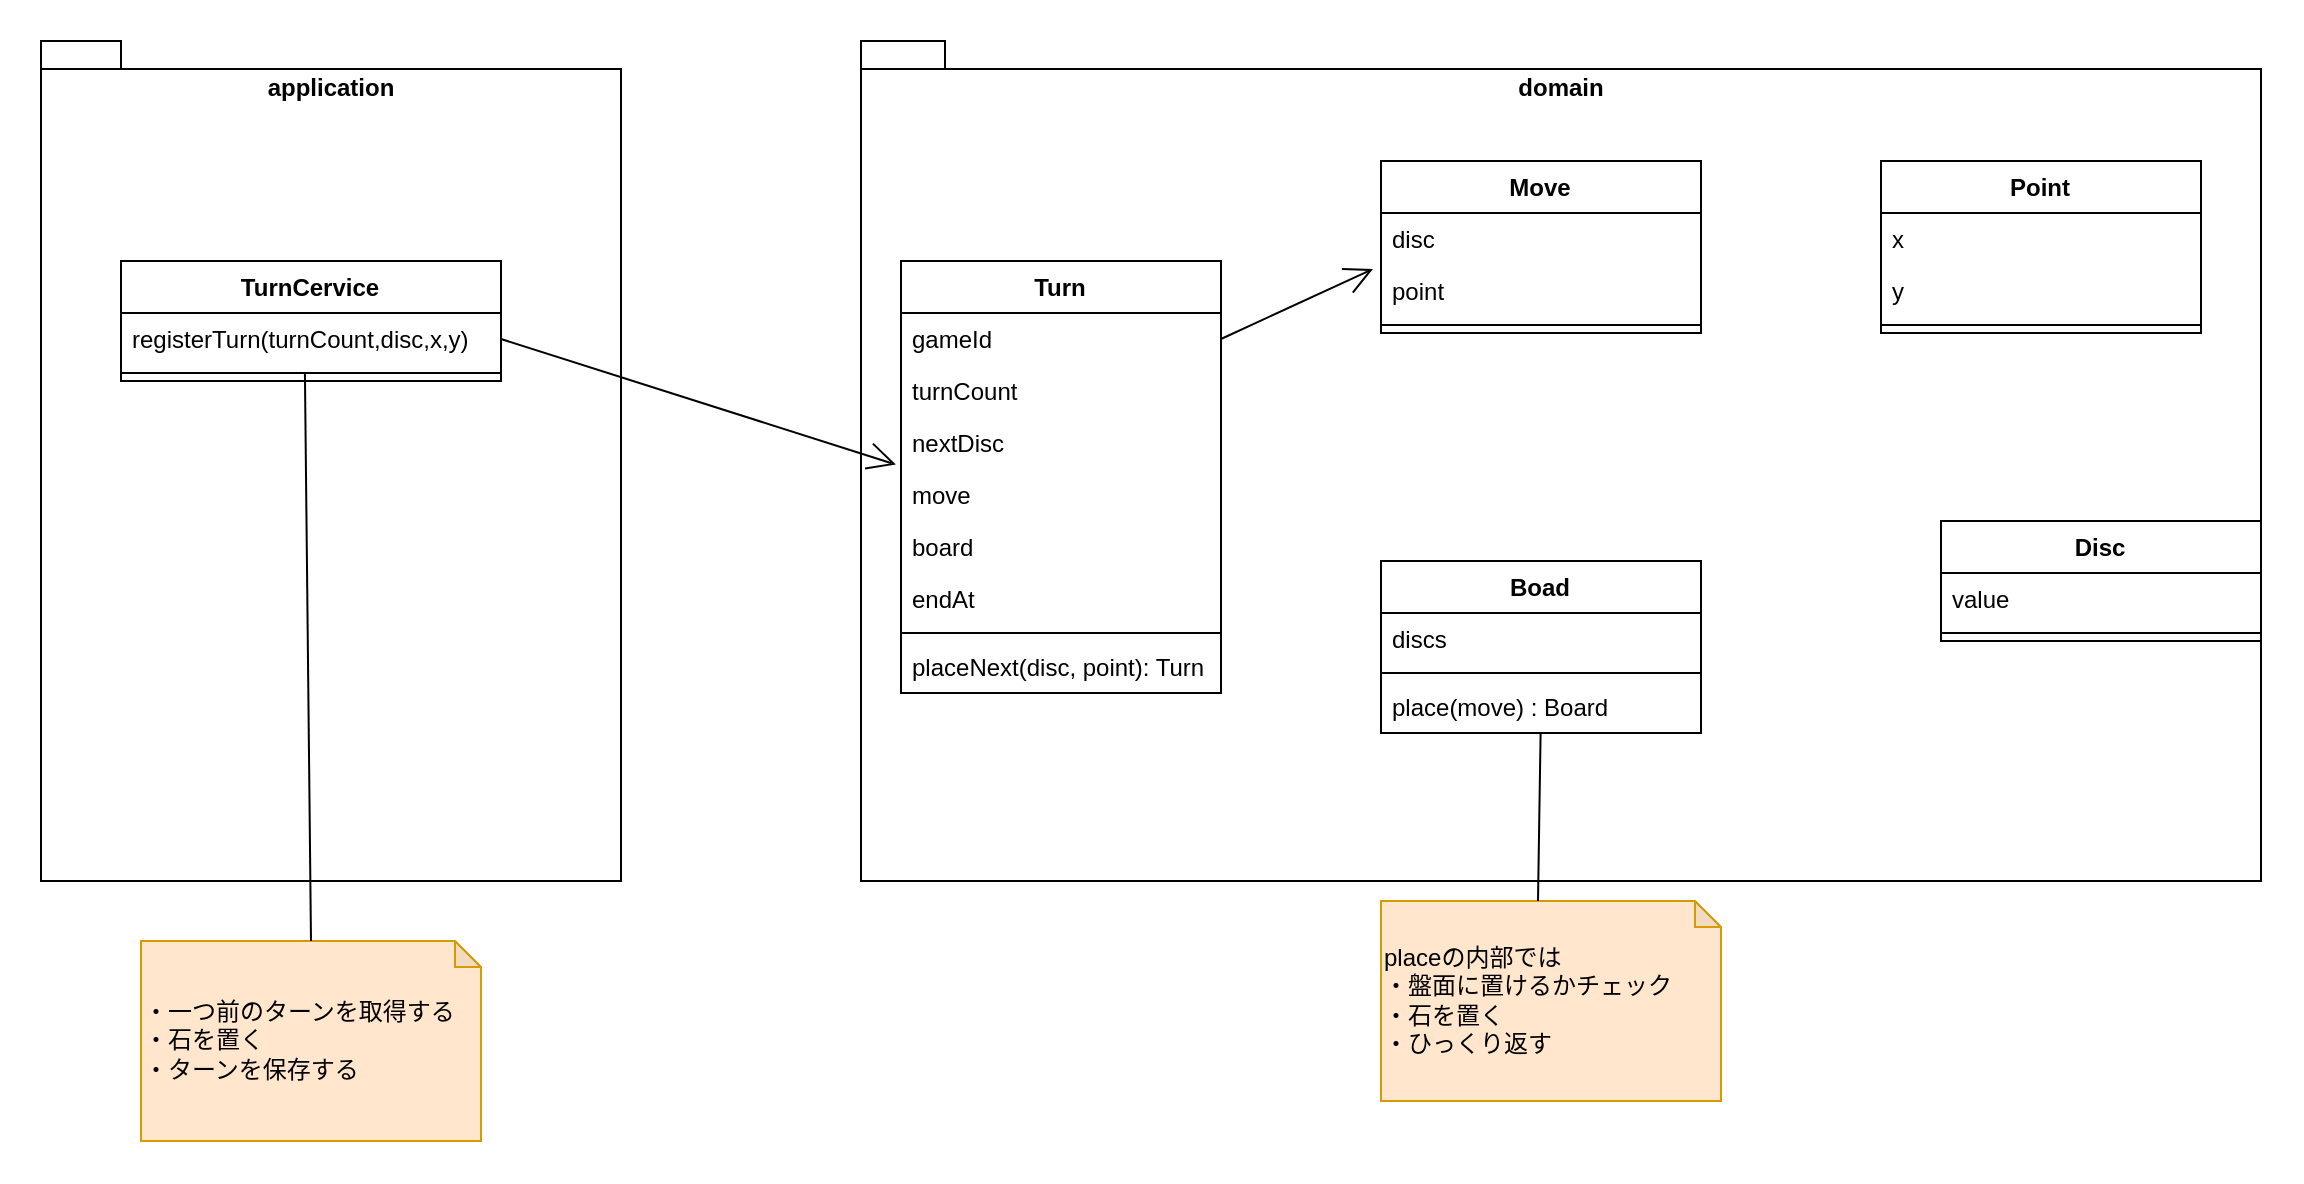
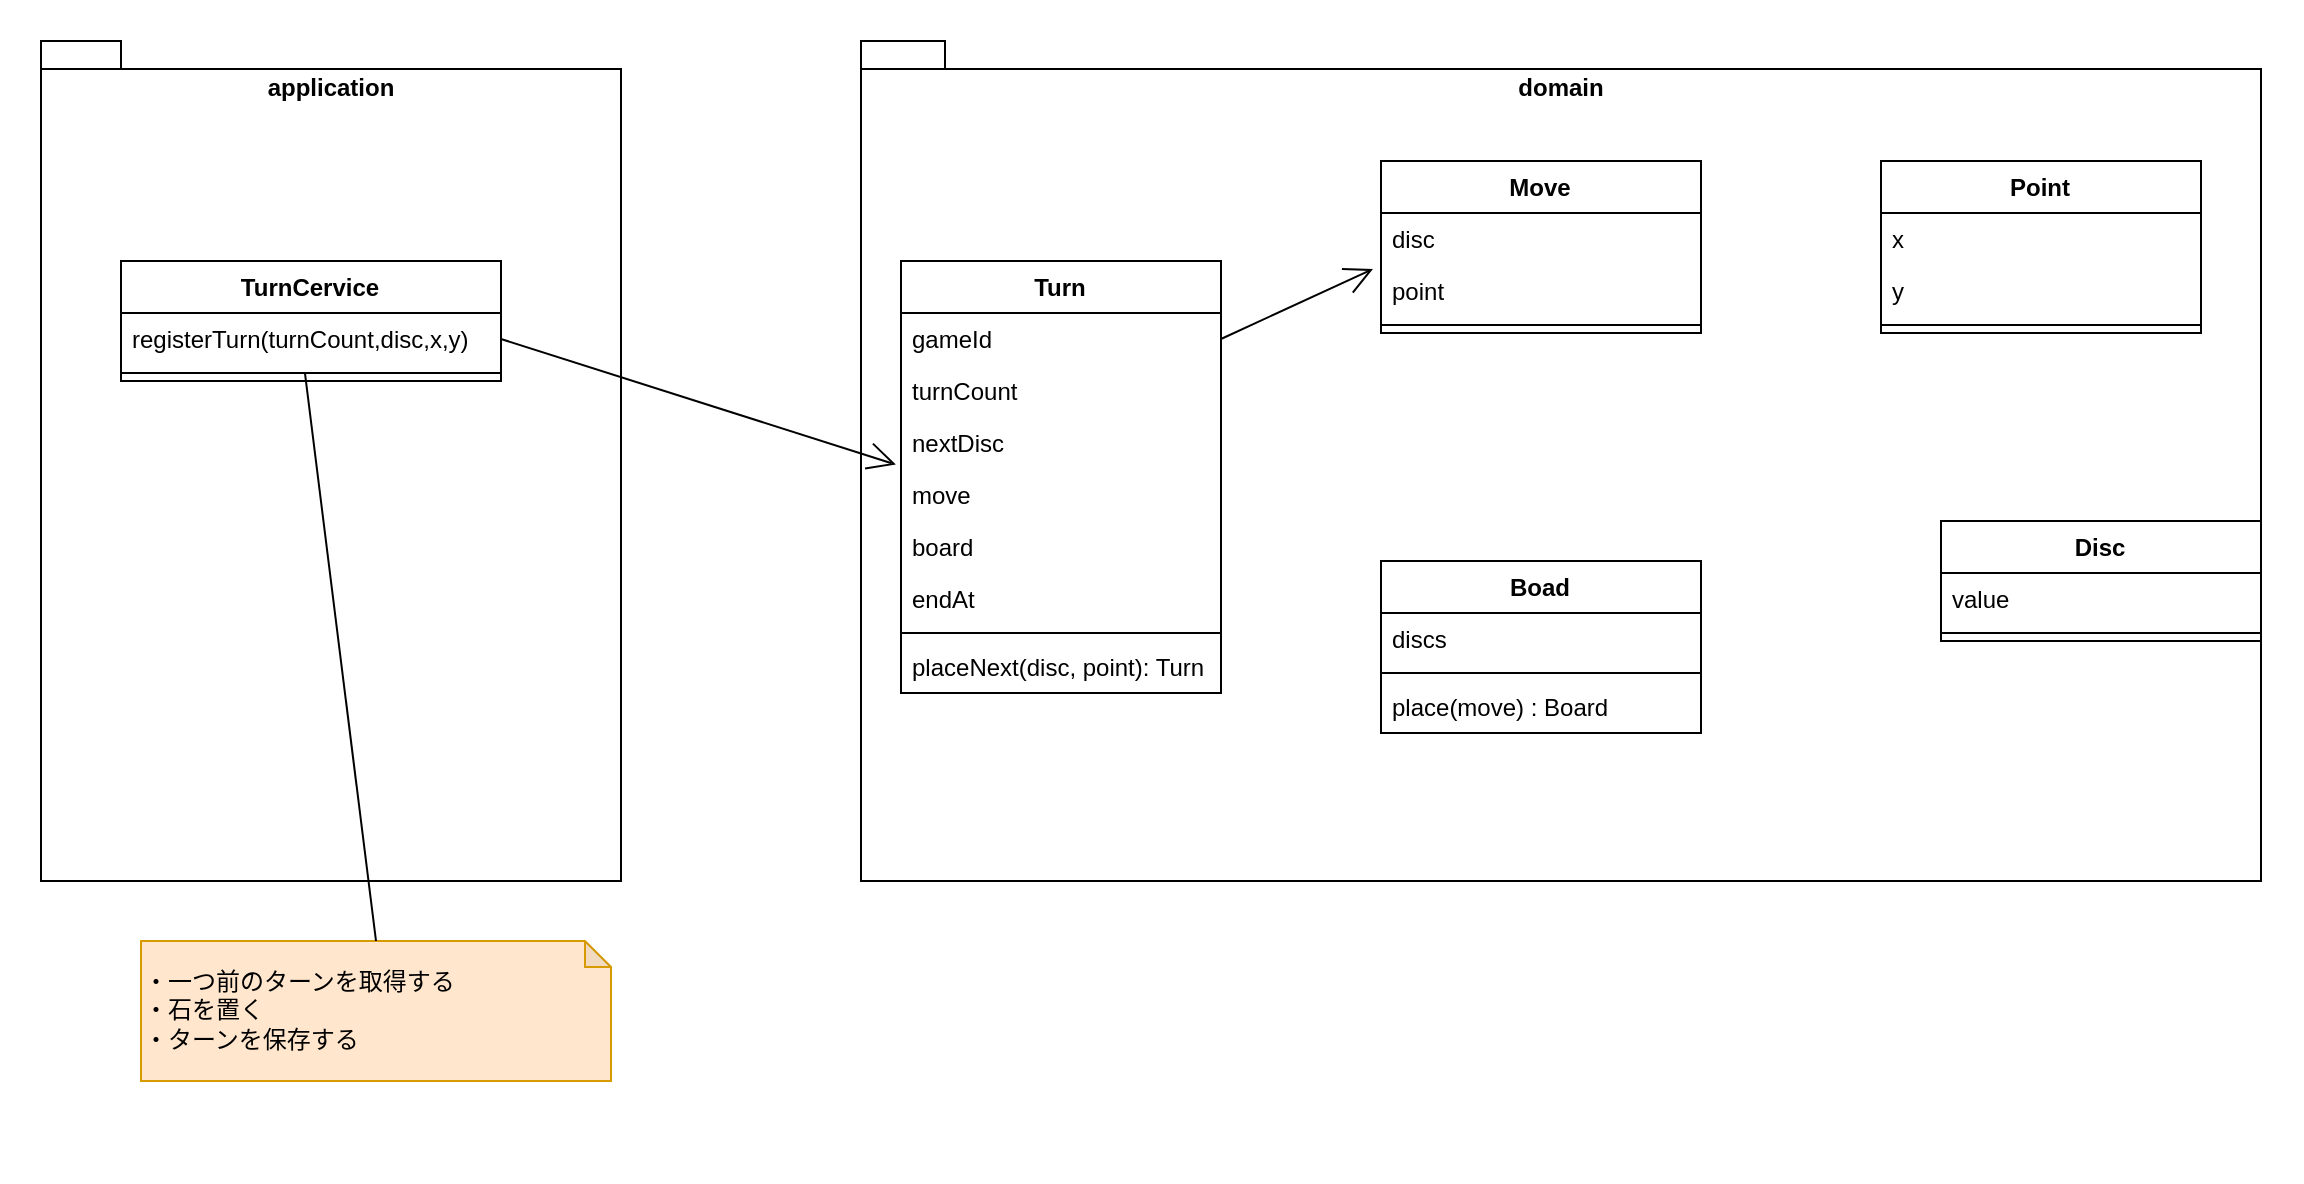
edge "place(move) : Board" -- "placeの内部では ・盤面に置けるかチェック ・石を置く ・ひっくり返す": removed
node "placeの内部では ・盤面に置けるかチェック ・石を置く ・ひっくり返す": removed
node "・一つ前のターンを取得する ・石を置く ・ターンを保存する": size 340x200 -> 470x140
